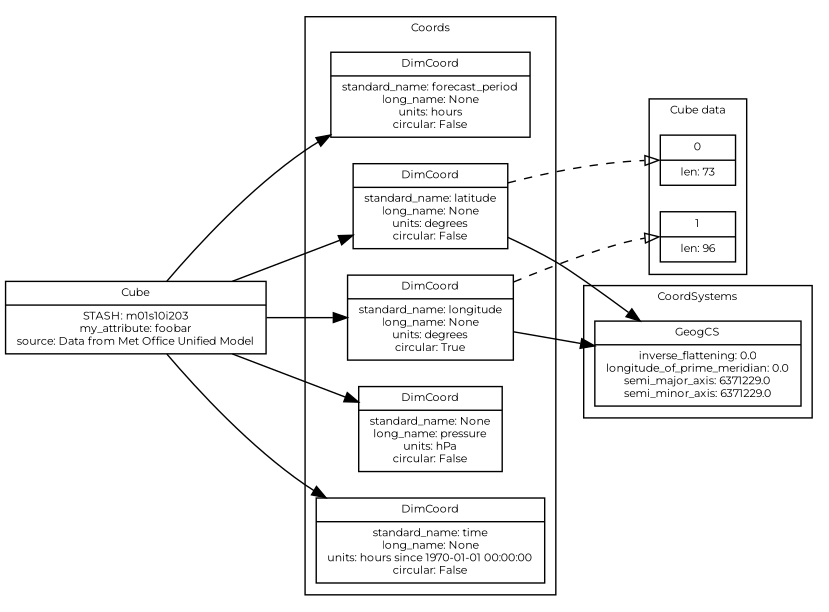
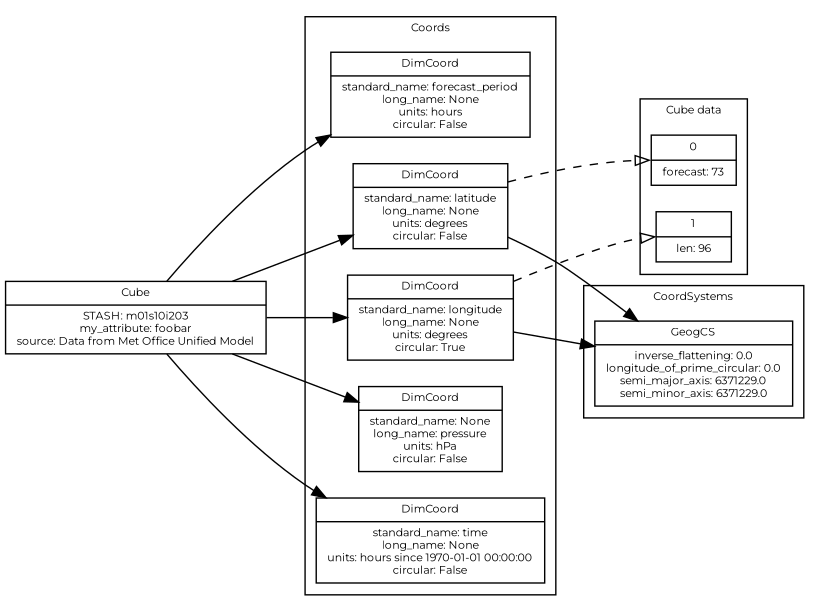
node "0": text "len: 73" -> "forecast: 73"
node "GeogCS": text "longitude_of_prime_meridian: 0.0" -> "longitude_of_prime_circular: 0.0"
